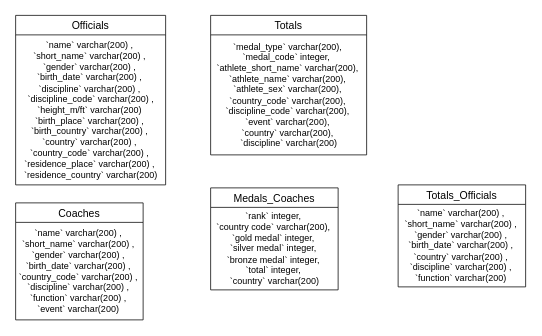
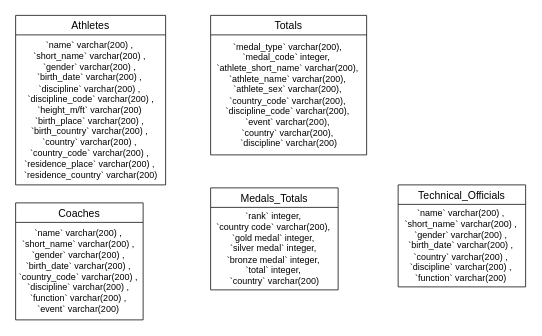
node "Officials": label "Officials" -> "Athletes"
node "Totals_Officials": label "Totals_Officials" -> "Technical_Officials"
node "Medals_Coaches": label "Medals_Coaches" -> "Medals_Totals"
